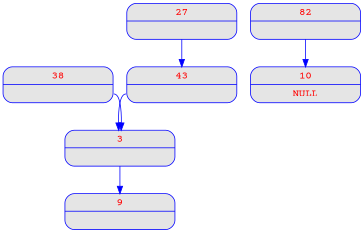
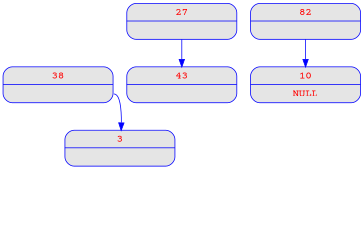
edge "43" -> "3": removed
node "9": removed
